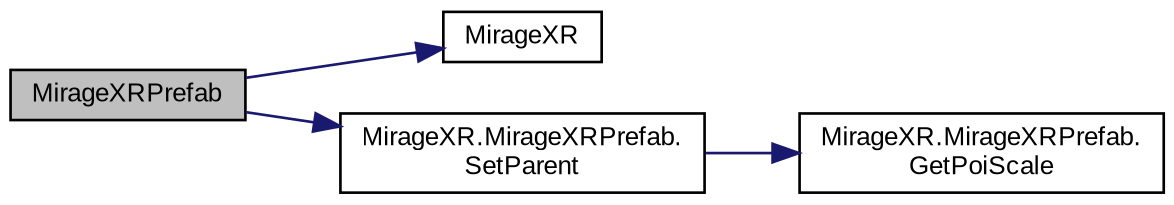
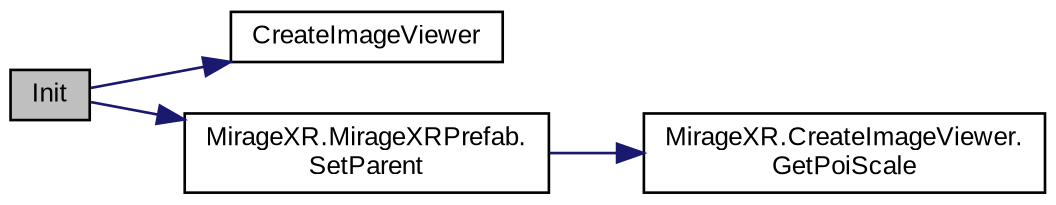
node "MirageXR": label "MirageXR" -> "CreateImageViewer"
node "MirageXRPrefab": label "MirageXRPrefab" -> "Init"
node "MirageXR.MirageXRPrefab. GetPoiScale": label "MirageXR.MirageXRPrefab. GetPoiScale" -> "MirageXR.CreateImageViewer. GetPoiScale"
